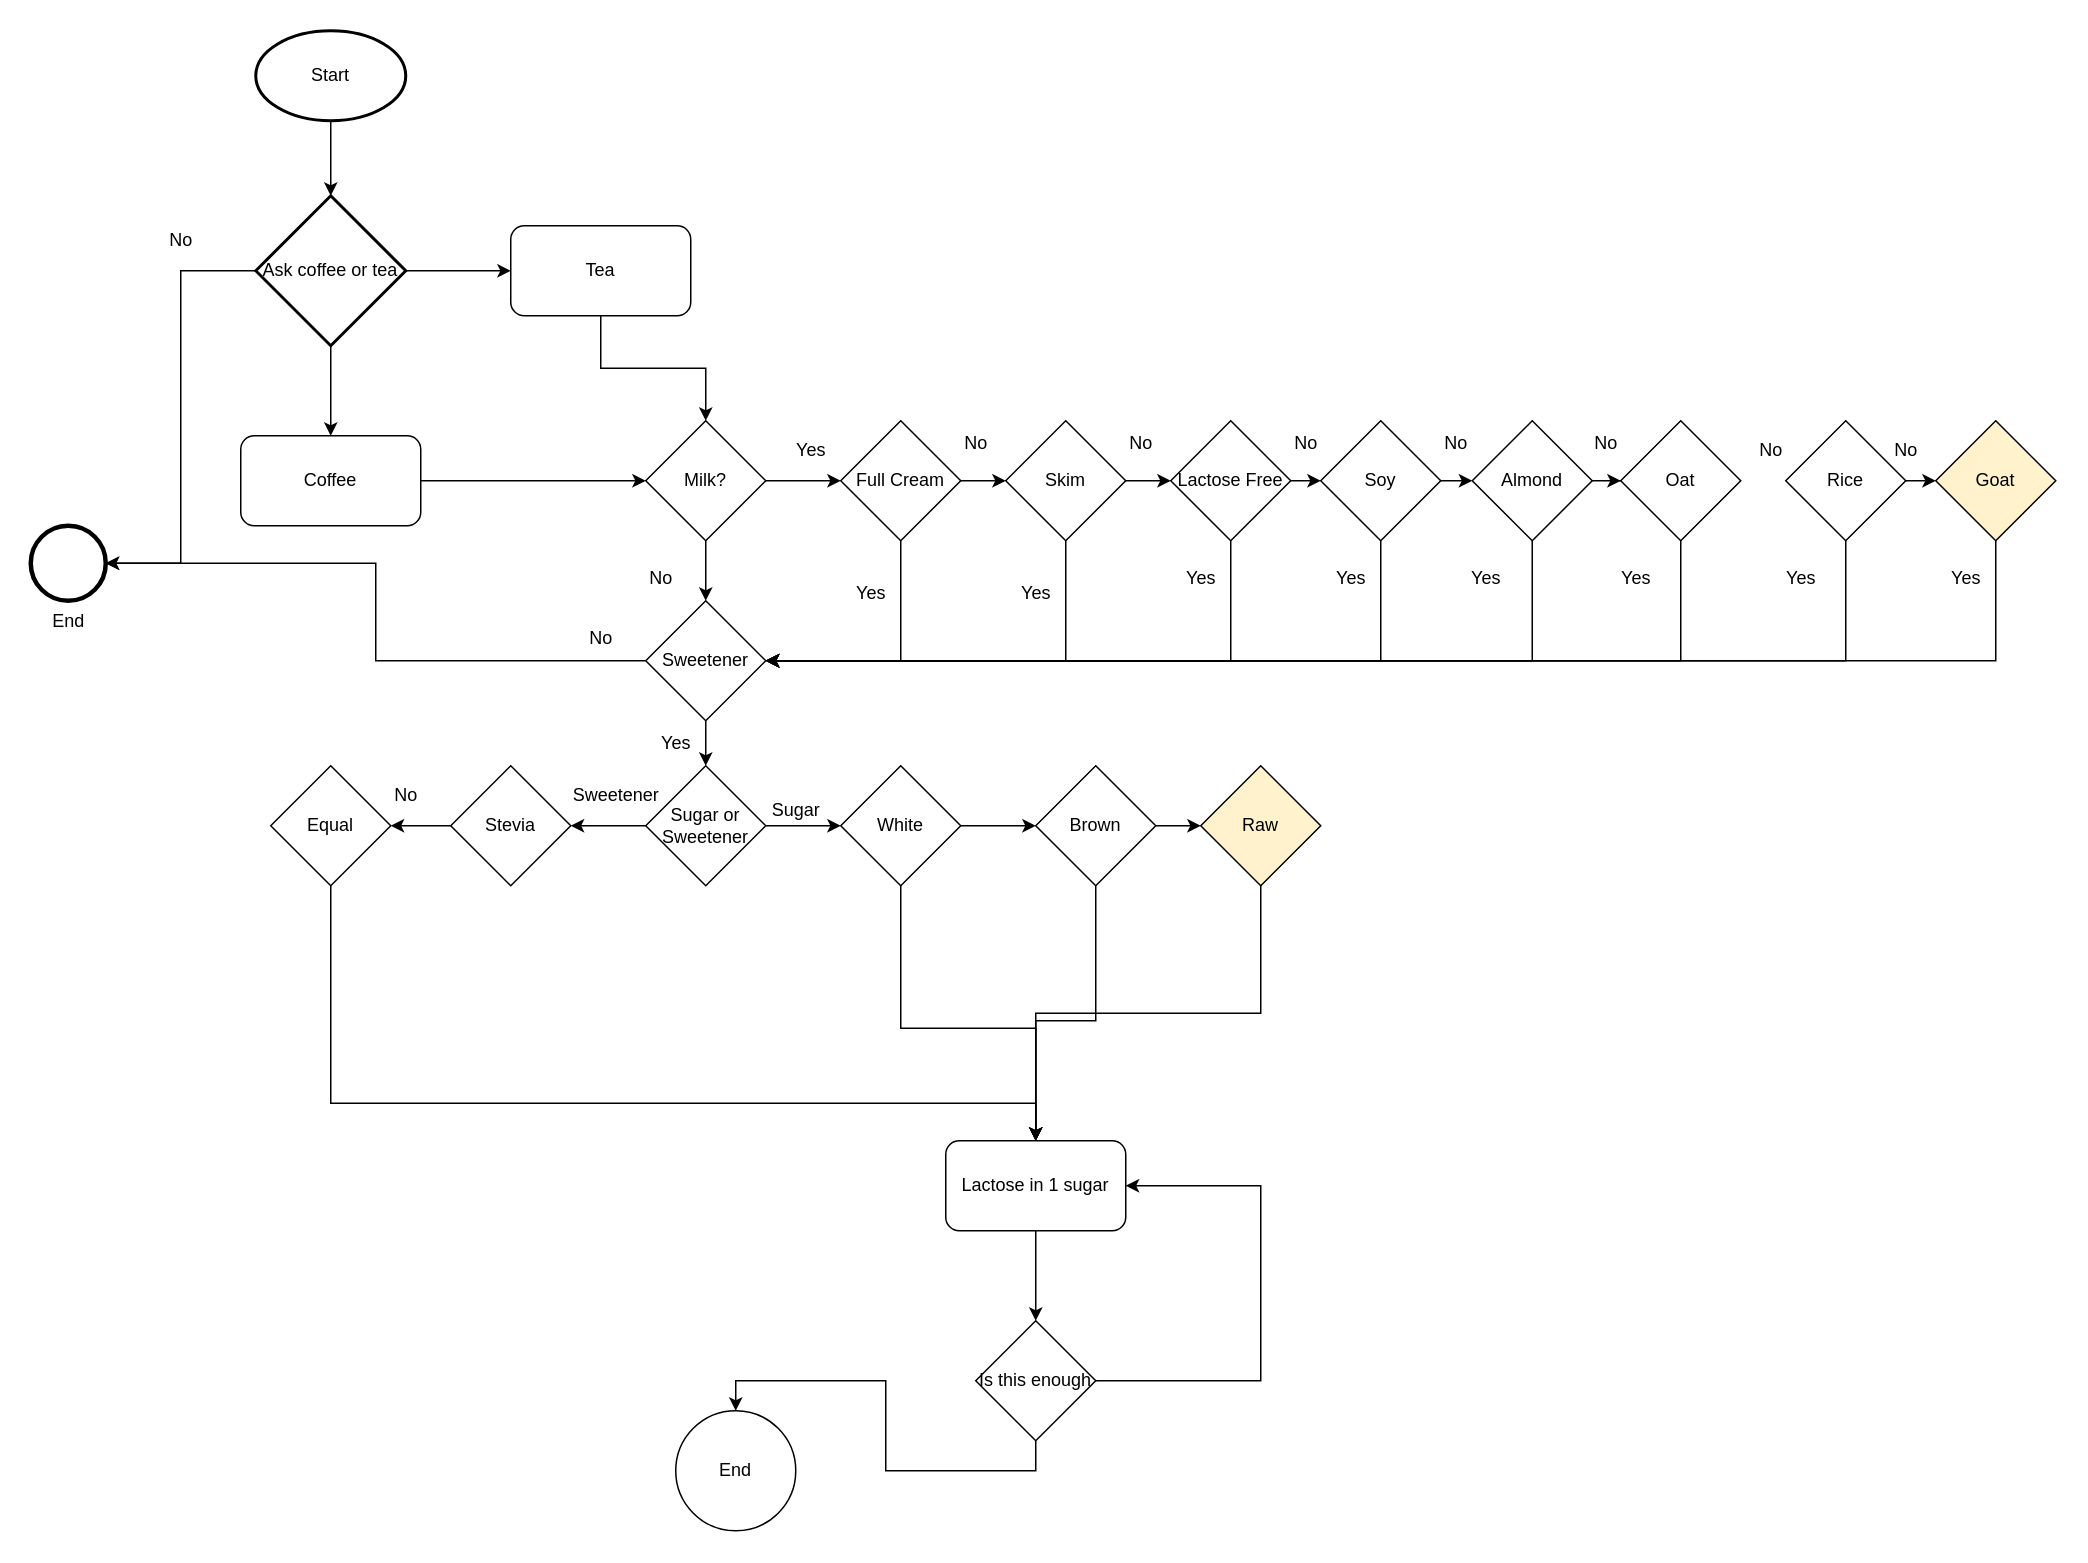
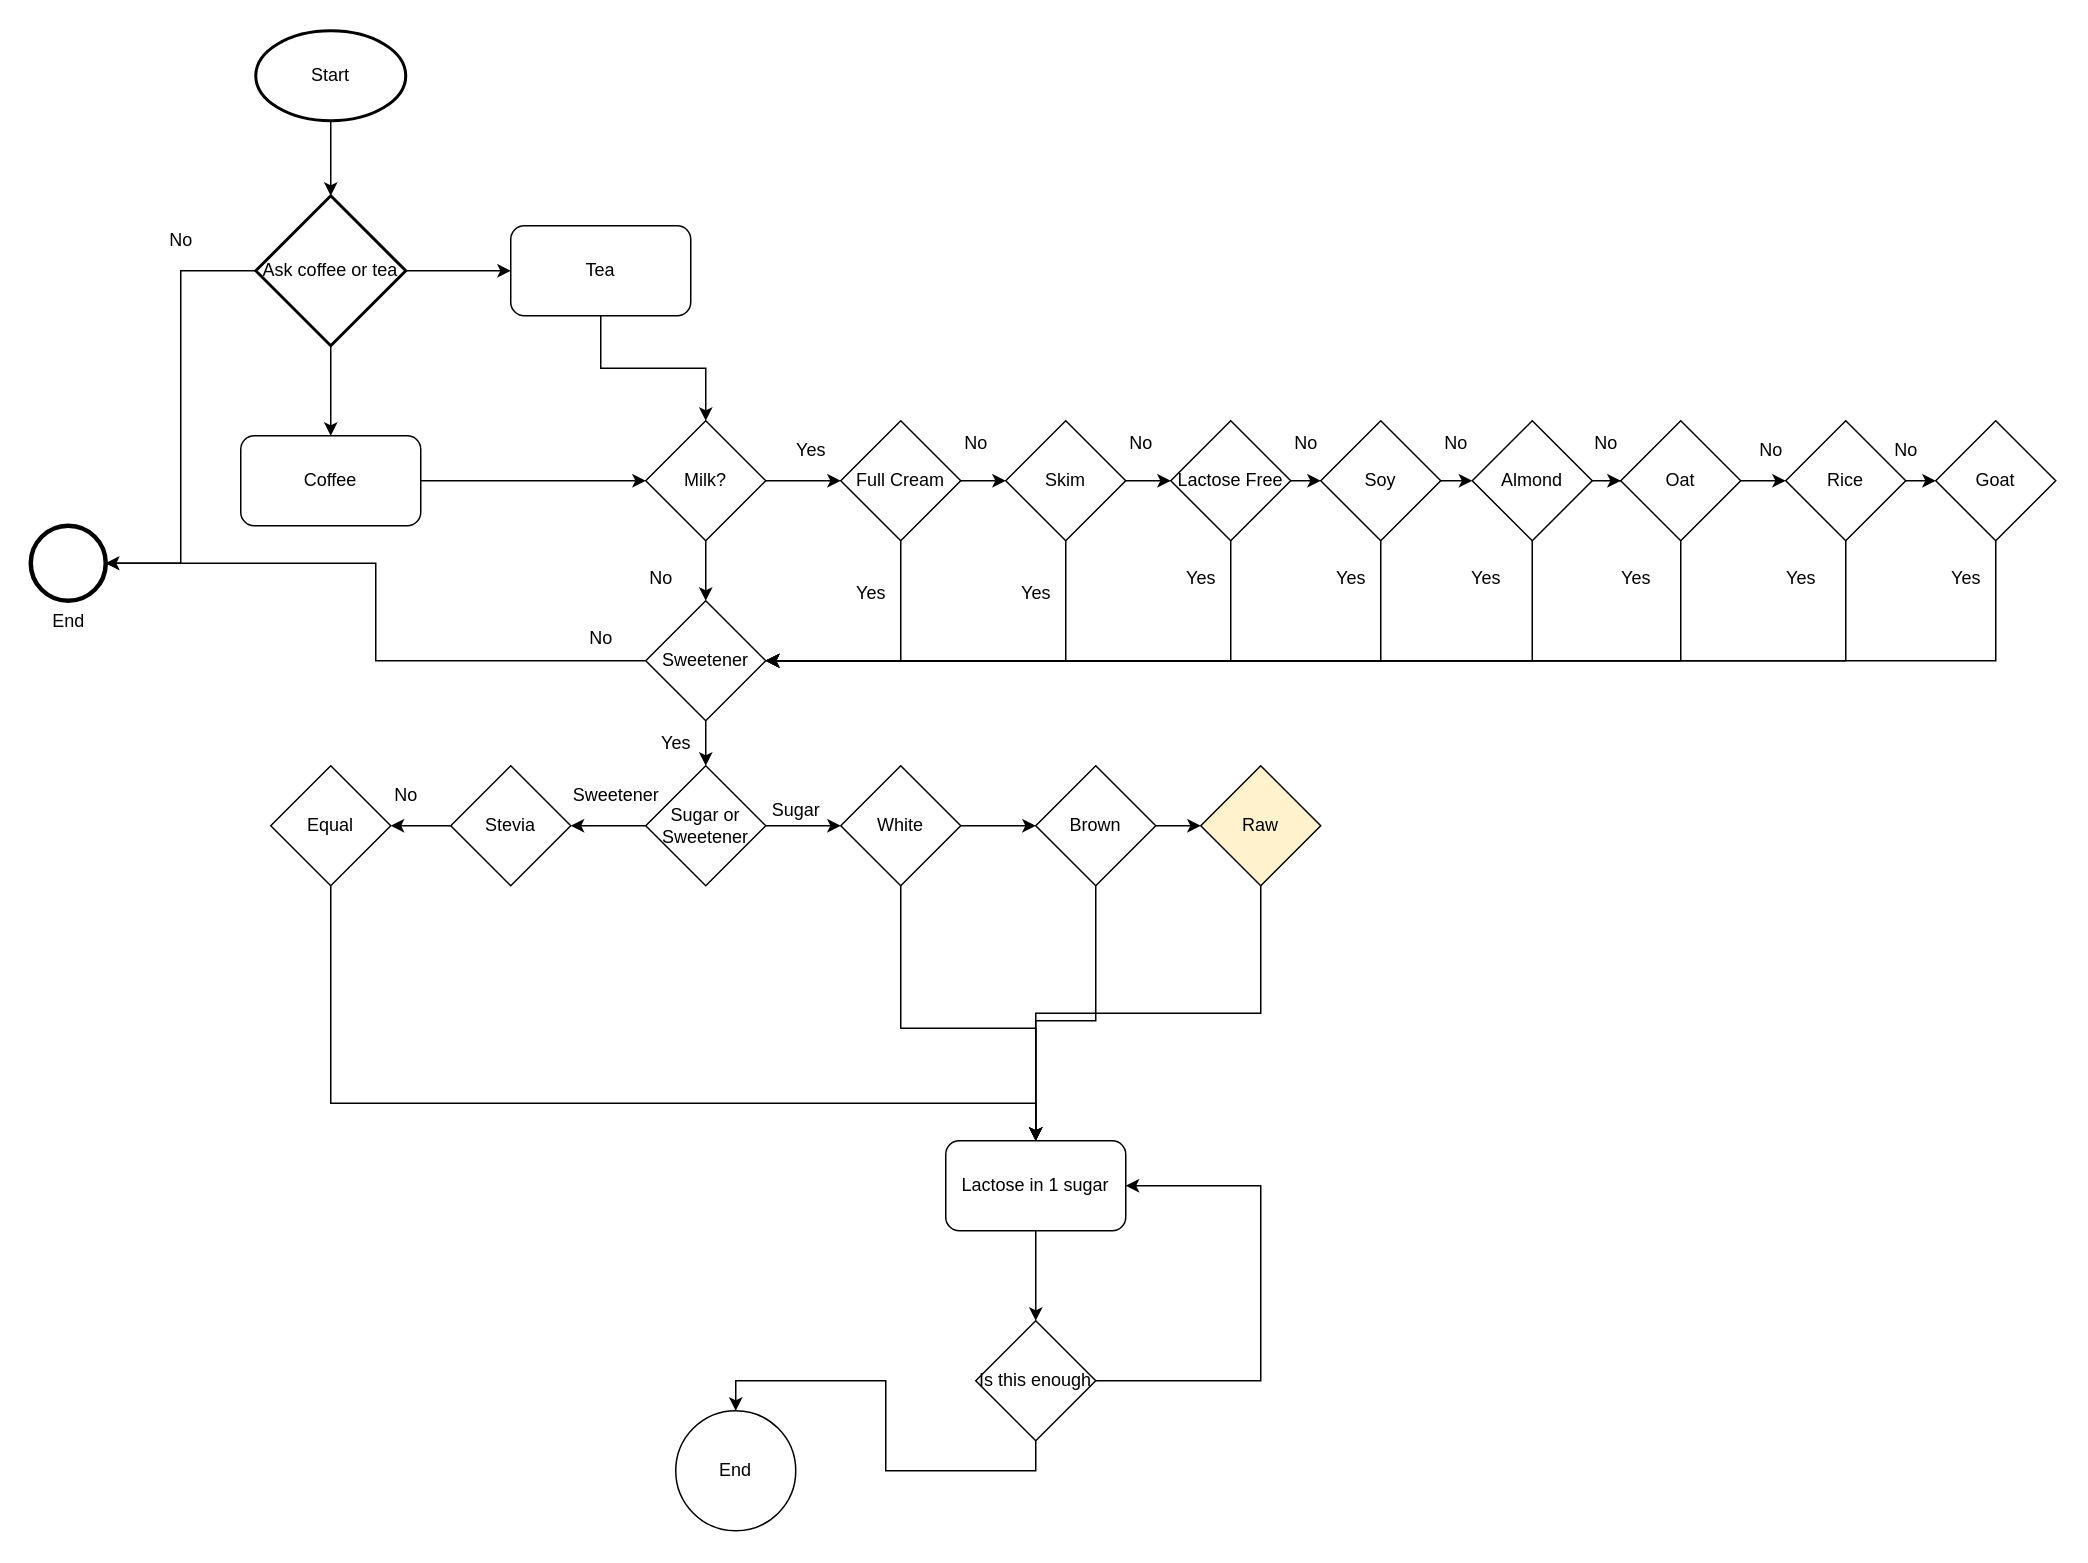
edge "Oat" -> "Rice": added
node "Goat": fillcolor #fff2cc -> #ffffff
